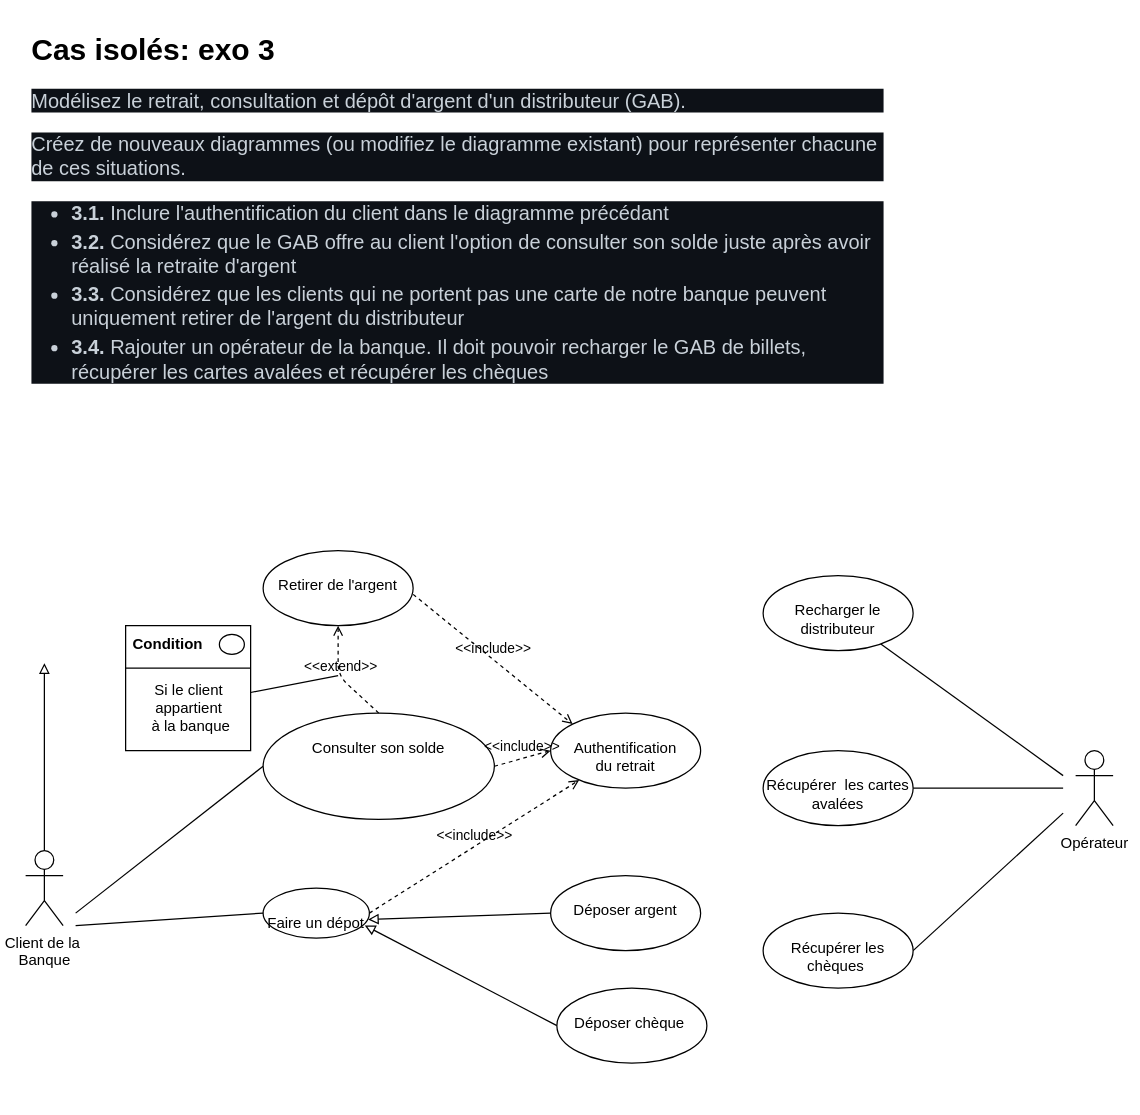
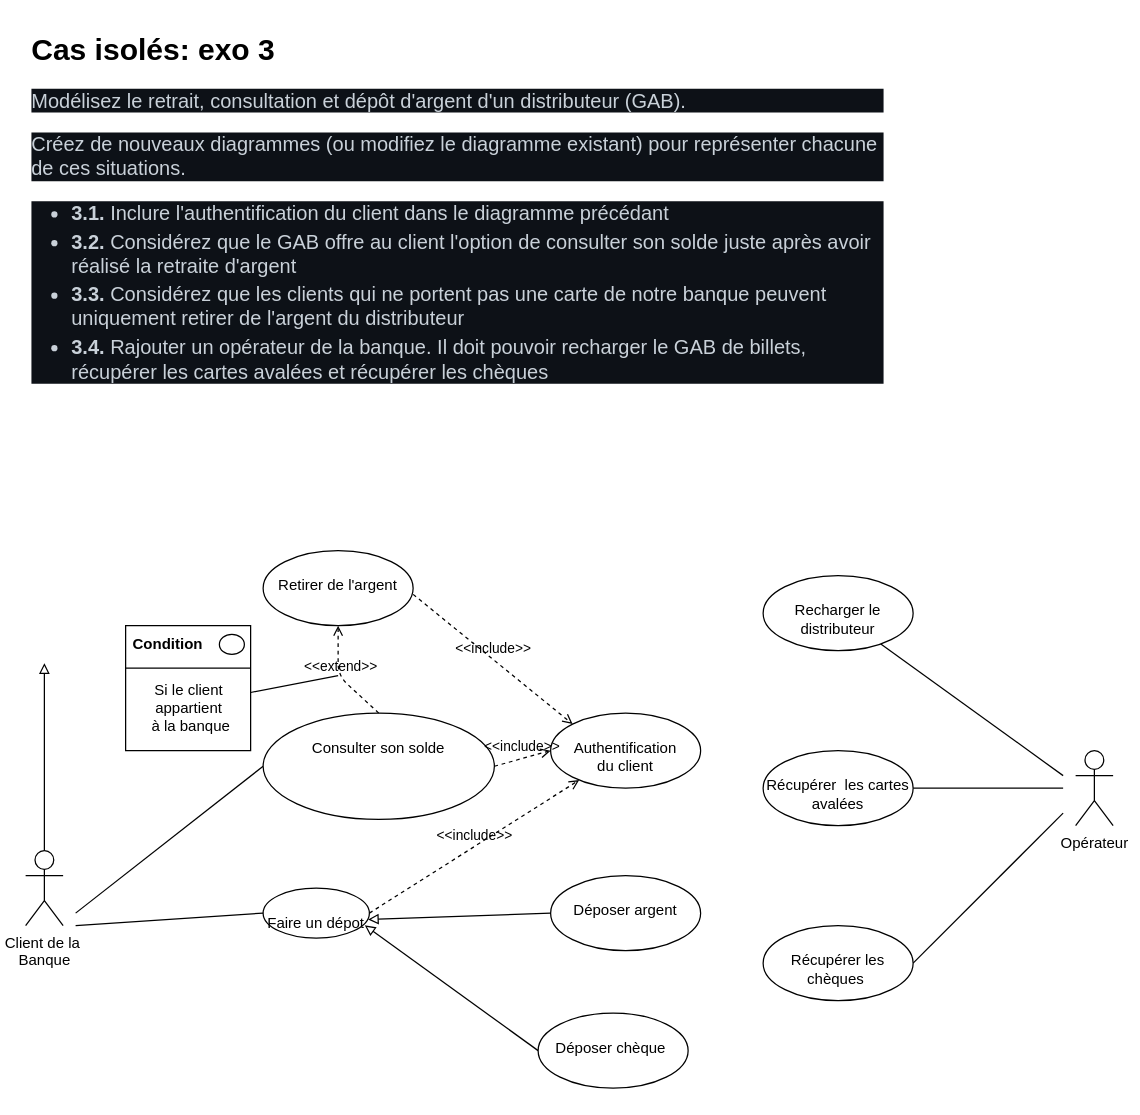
node "Authentification du retrait": label "Authentification du retrait" -> "Authentification du client"
node "Récupérer les chèques": moved (838, 951) -> (838, 963)
node "Déposer chèque": moved (632, 1026) -> (613, 1051)
